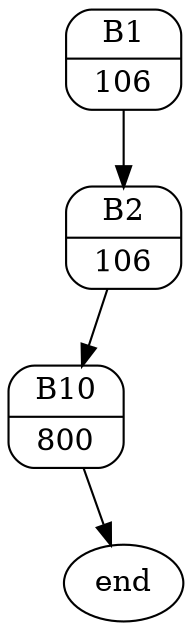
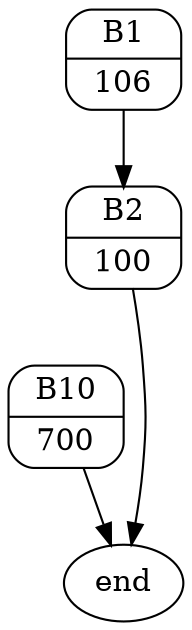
node "B2": text "106" -> "100"
edge "B2" -> "B10": now "B2" -> "end"
node "B10": text "800" -> "700"
